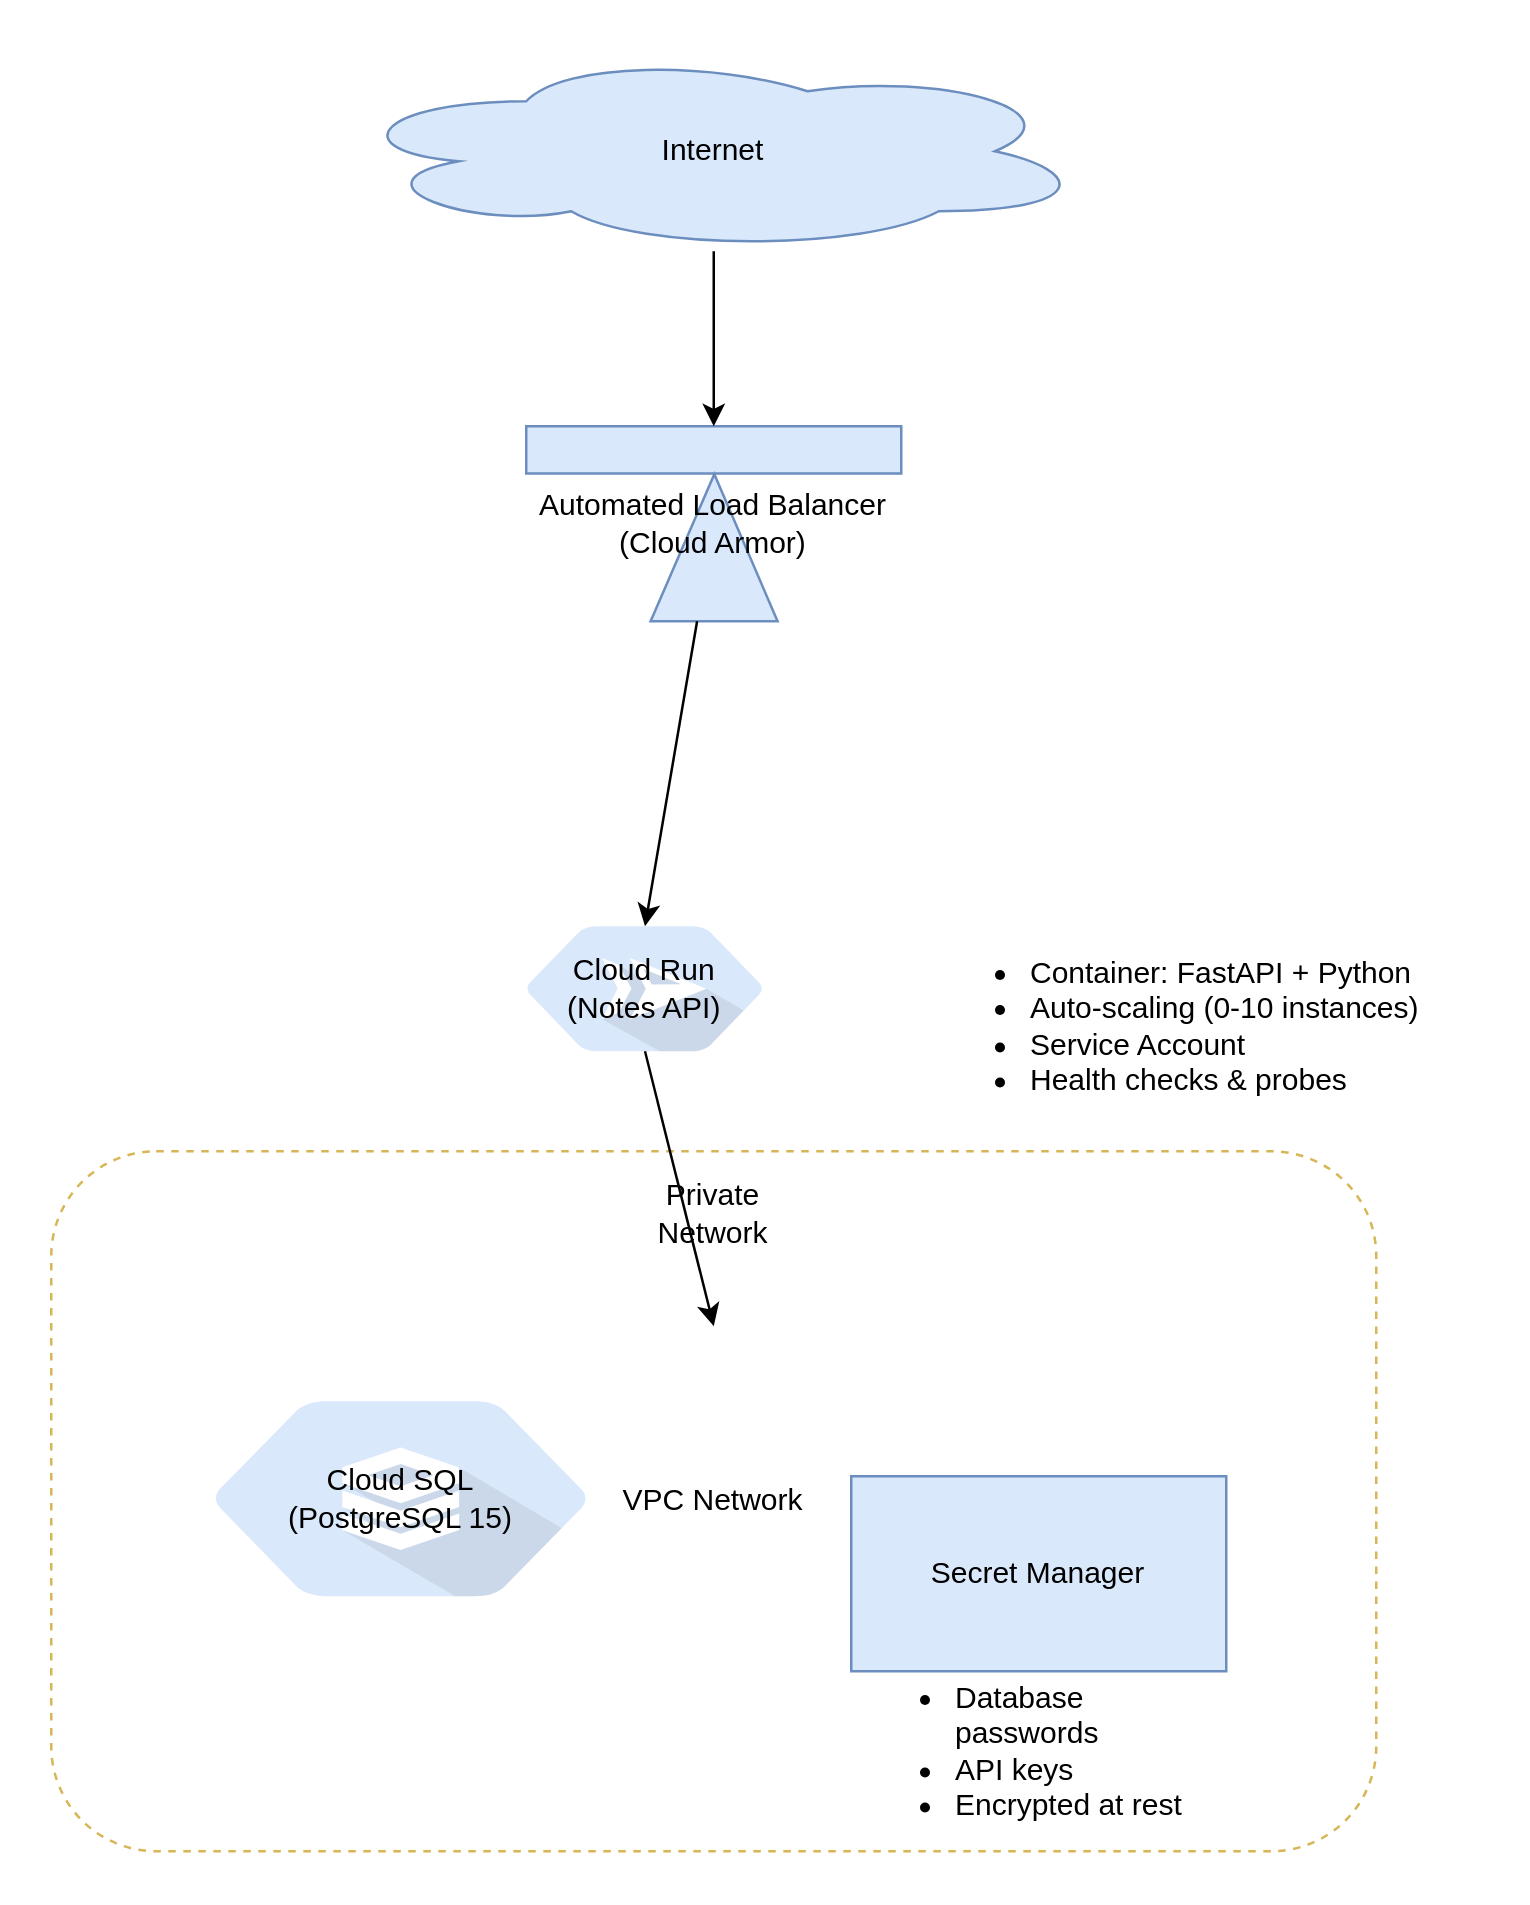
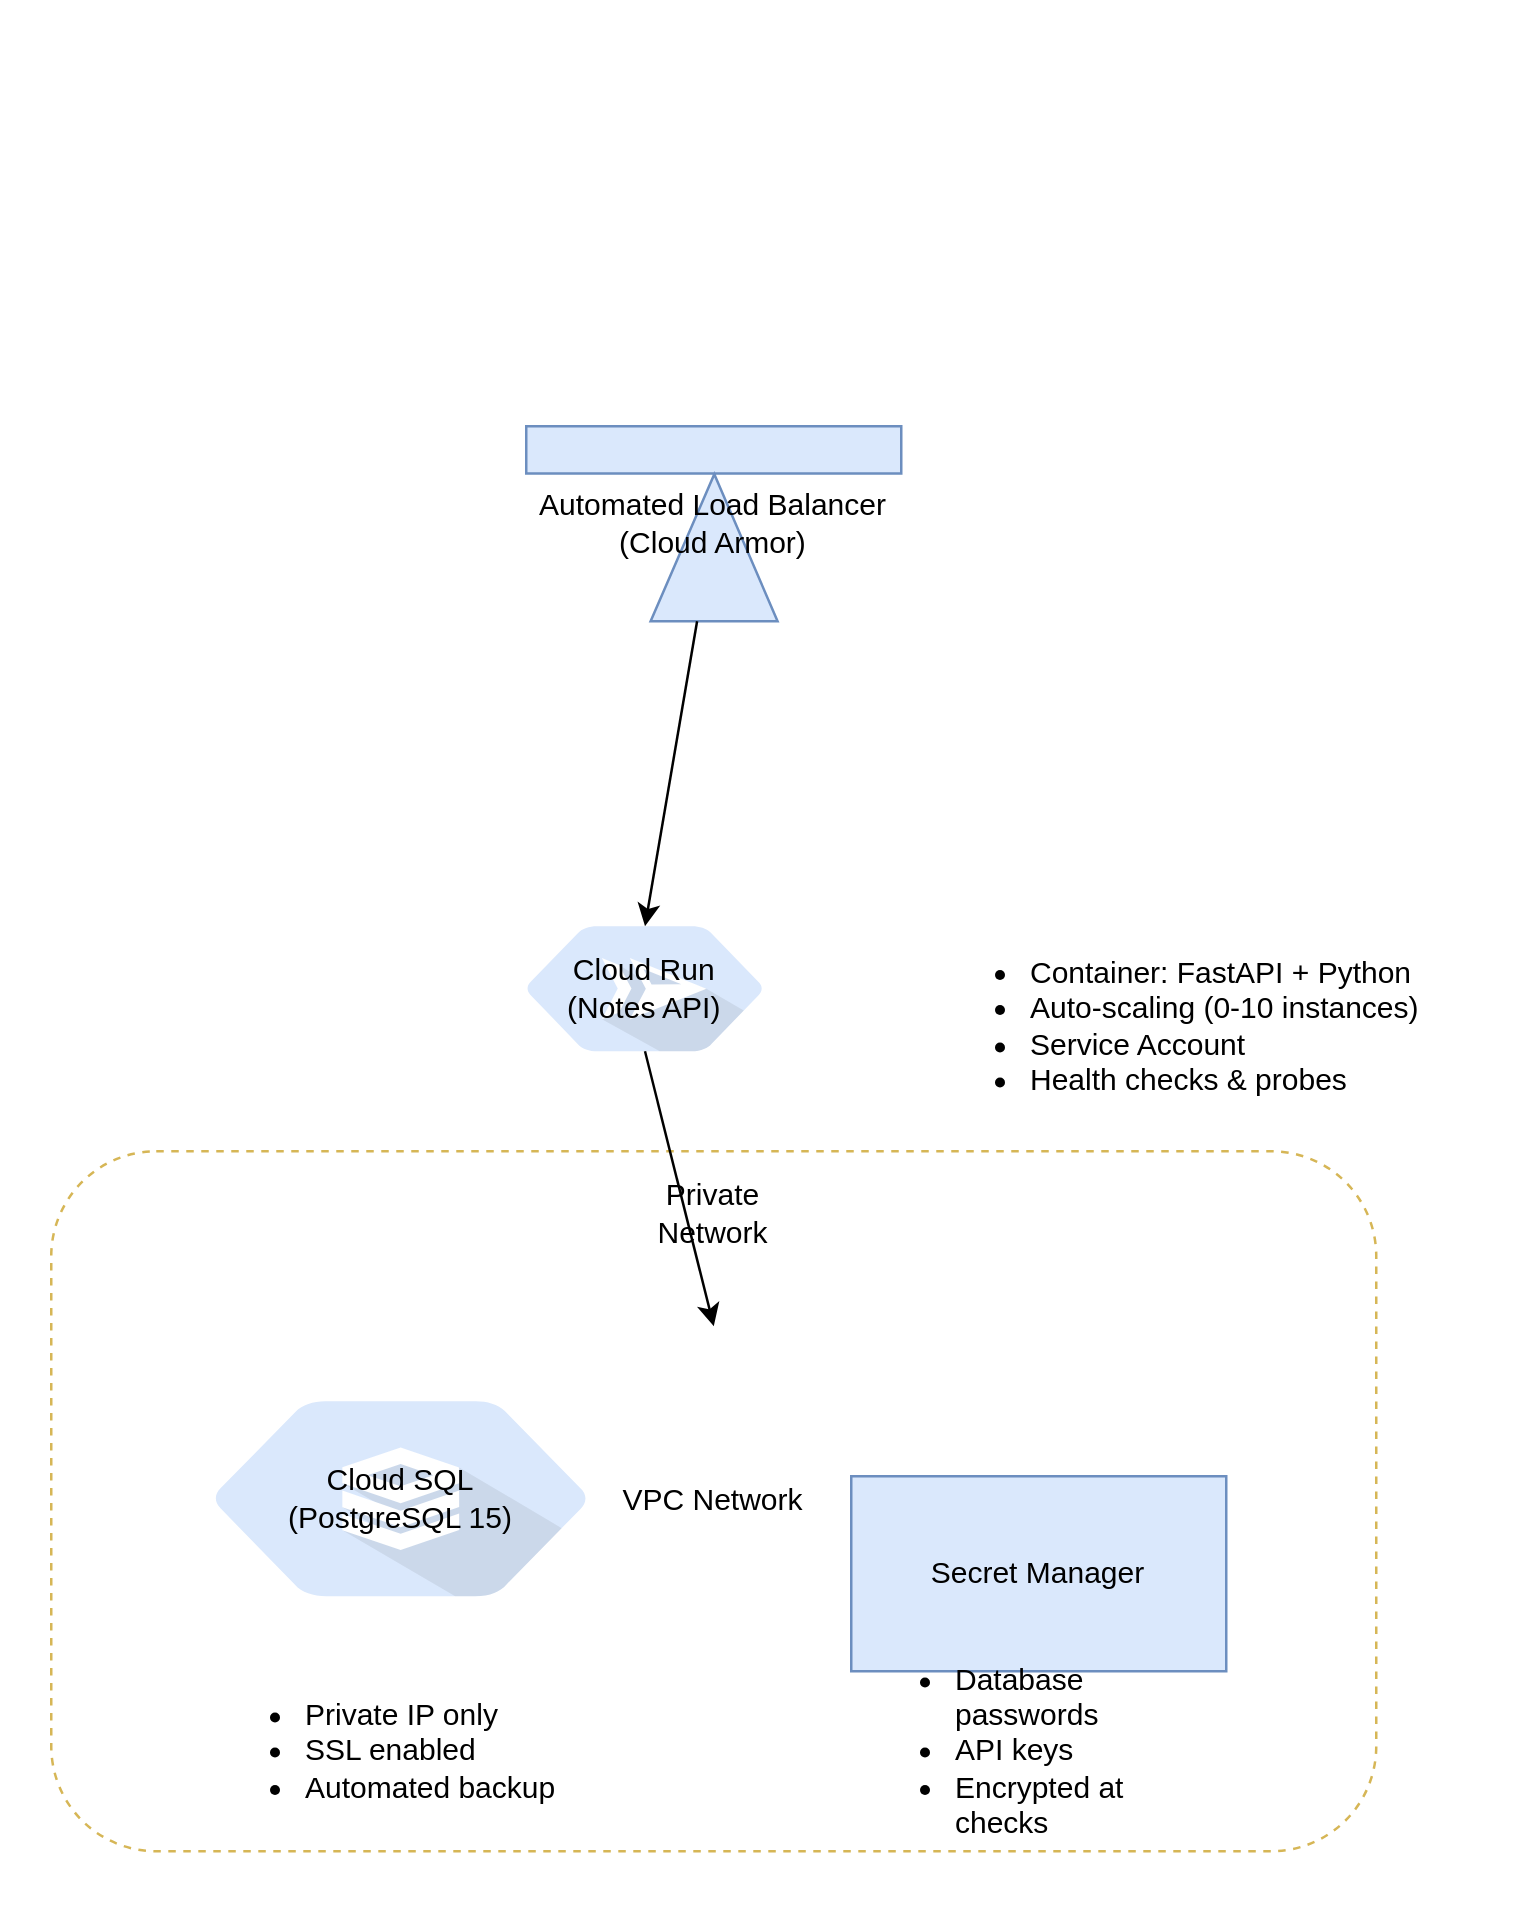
node "Internet": removed
edge "Internet" -> "Automated Load Balancer (Cloud Armor)": removed
node "Private IP only SSL enabled Automated backup": added
node "Database passwords API keys Encrypted at rest": label "Database passwords API keys Encrypted at rest" -> "Database passwords API keys Encrypted at checks"
